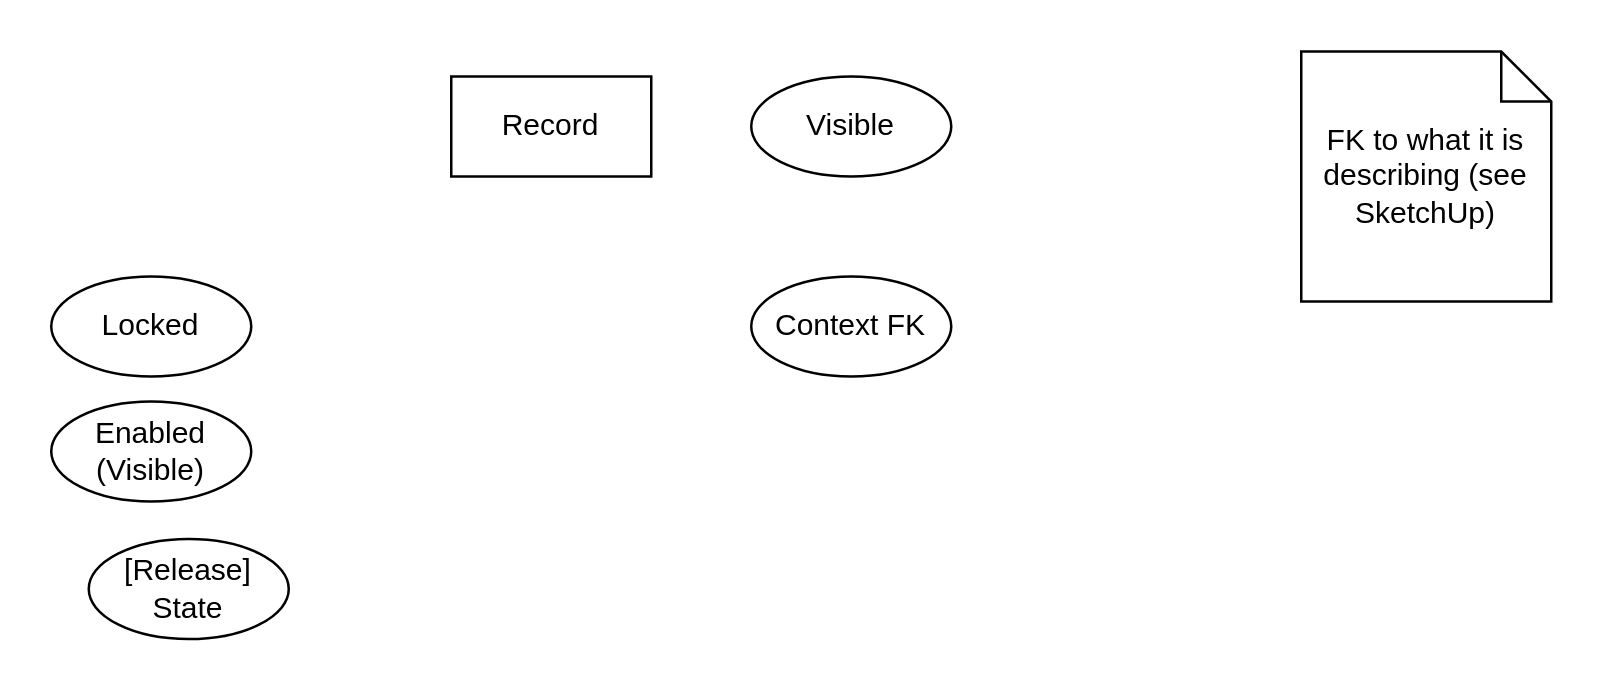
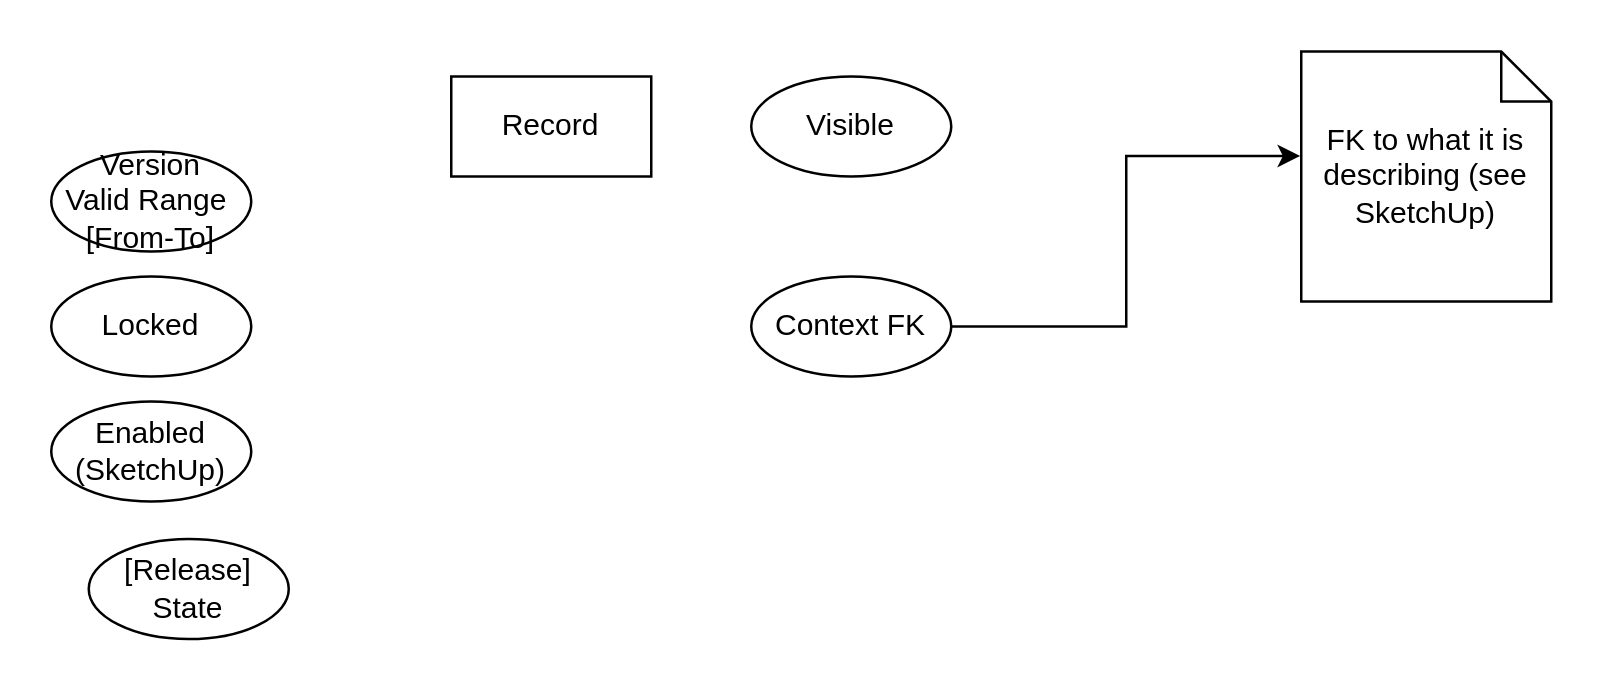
node "Version Valid Range [From-To]": added
edge "Context FK" -> "FK to what it is describing (see SketchUp)": added
node "Enabled (Visible)": label "Enabled (Visible)" -> "Enabled (SketchUp)"
